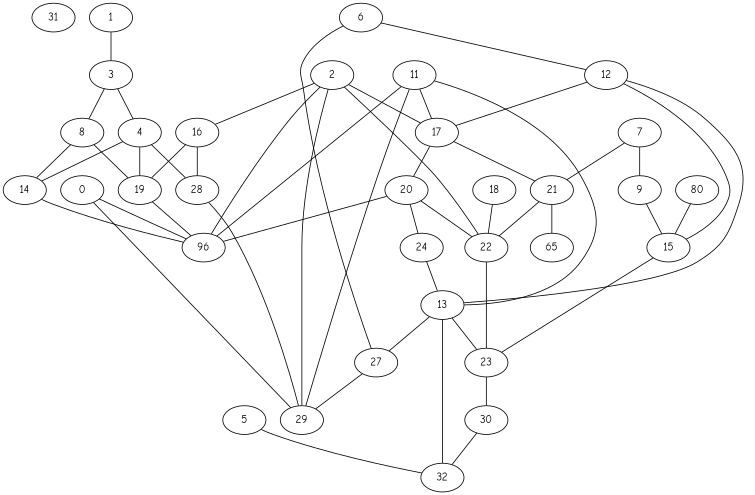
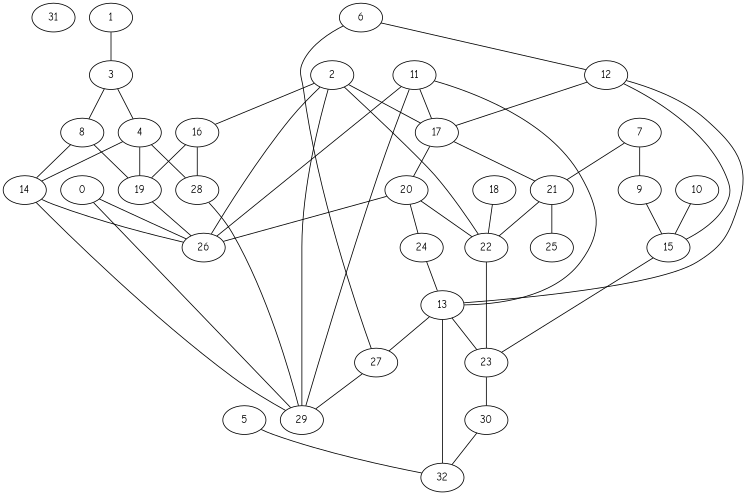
node "80": label "80" -> "10"
node "96": label "96" -> "26"
node "65": label "65" -> "25"
edge "14" -- "29": added
